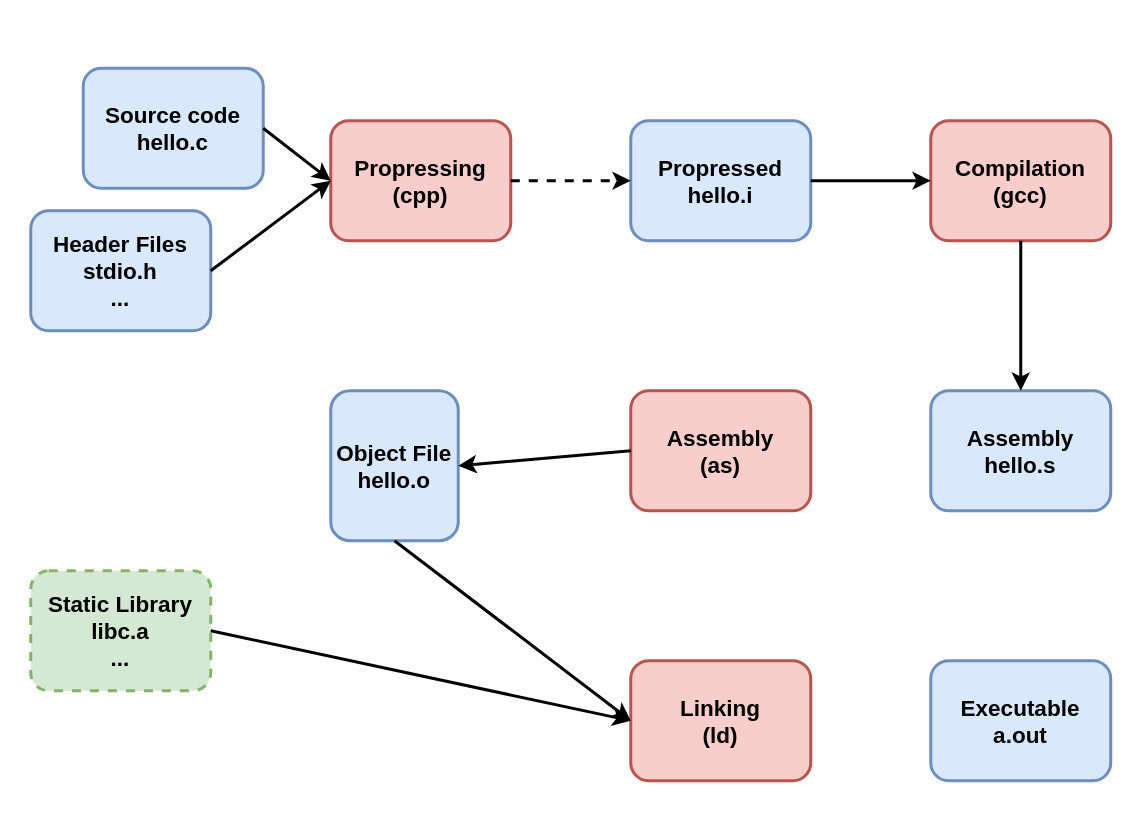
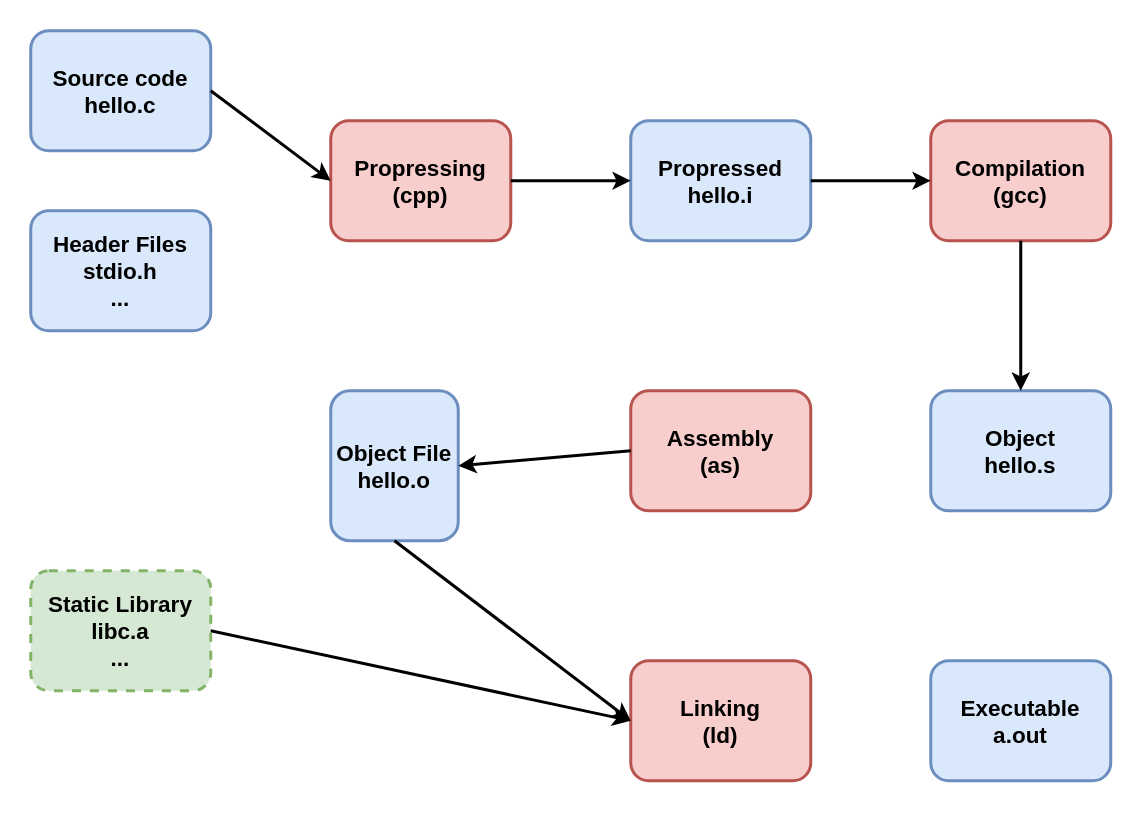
node "Source code hello.c": moved (173, 128) -> (121, 91)
edge "Propressing (cpp)" -> "Propressed hello.i": style dashed -> solid
edge "Header Files stdio.h ..." -> "Propressing (cpp)": removed
node "Assembly hello.s": label "Assembly hello.s" -> "Object hello.s"
